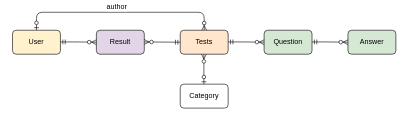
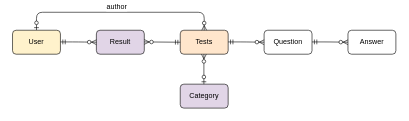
node "Question": fillcolor #d5e8d4 -> #ffffff
node "Answer": fillcolor #d5e8d4 -> #ffffff
node "Category": fillcolor #ffffff -> #e1d5e7
